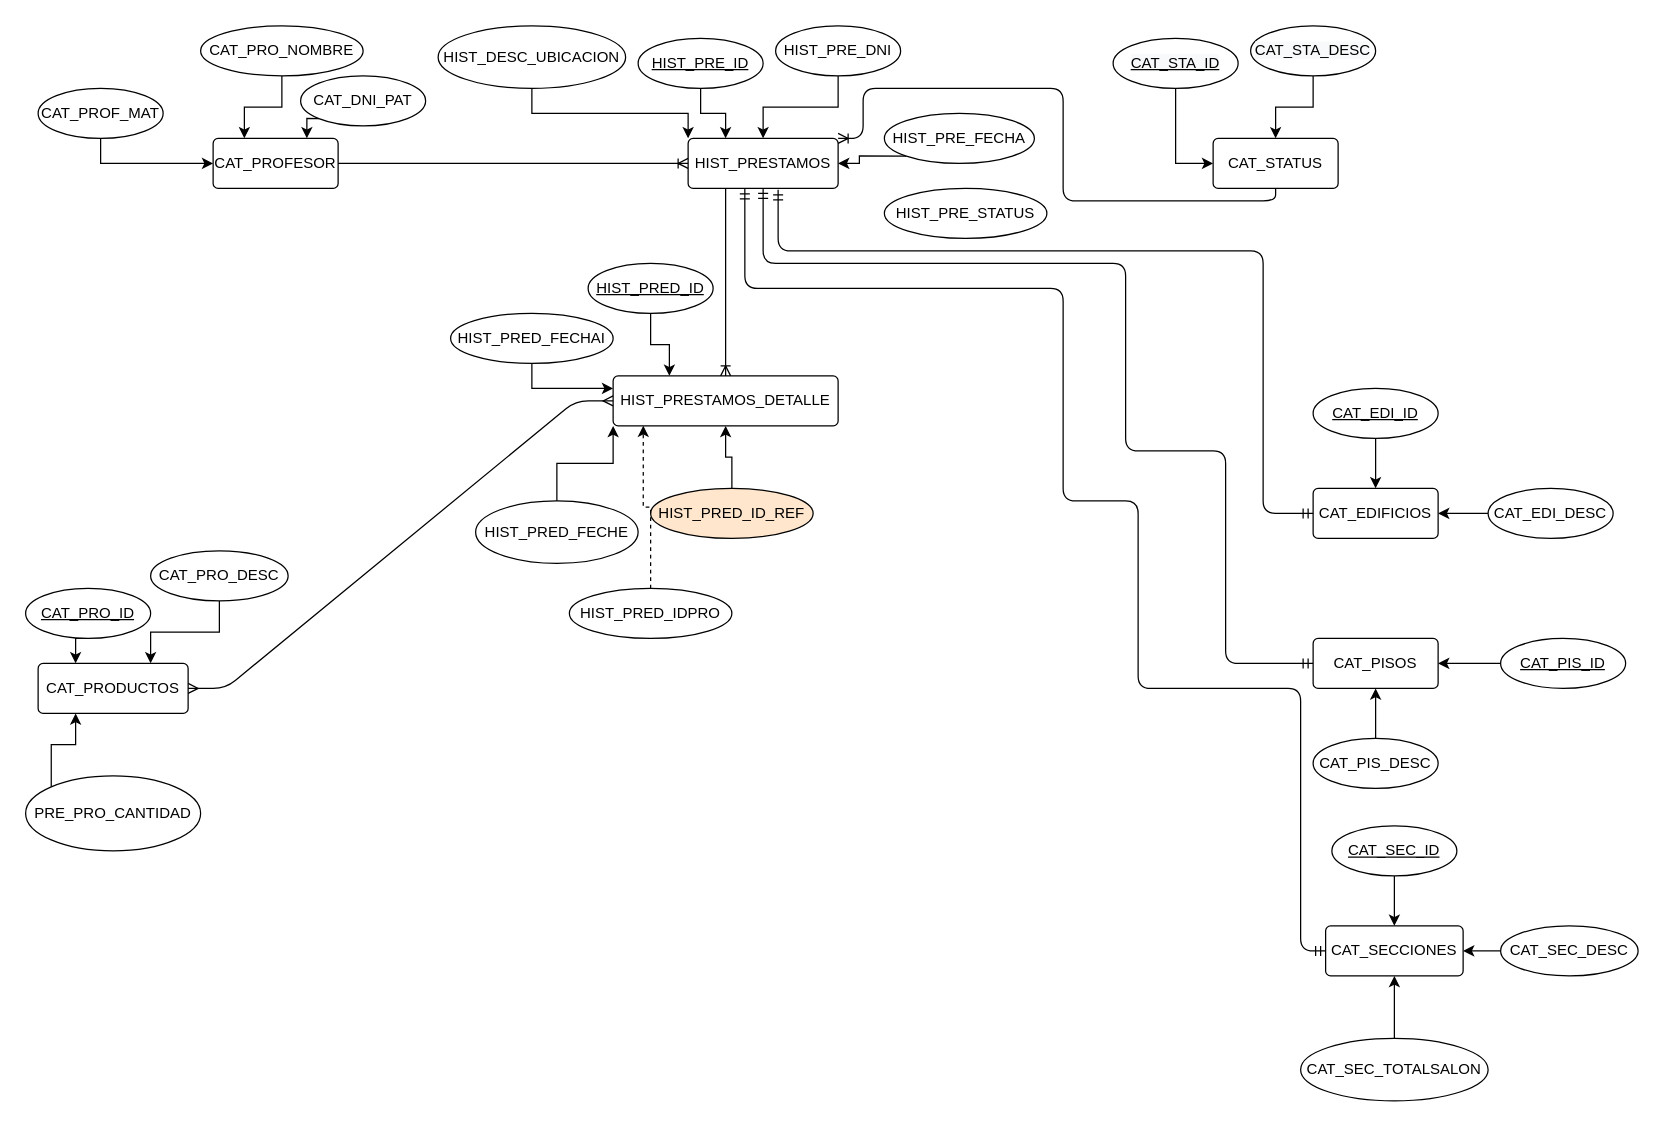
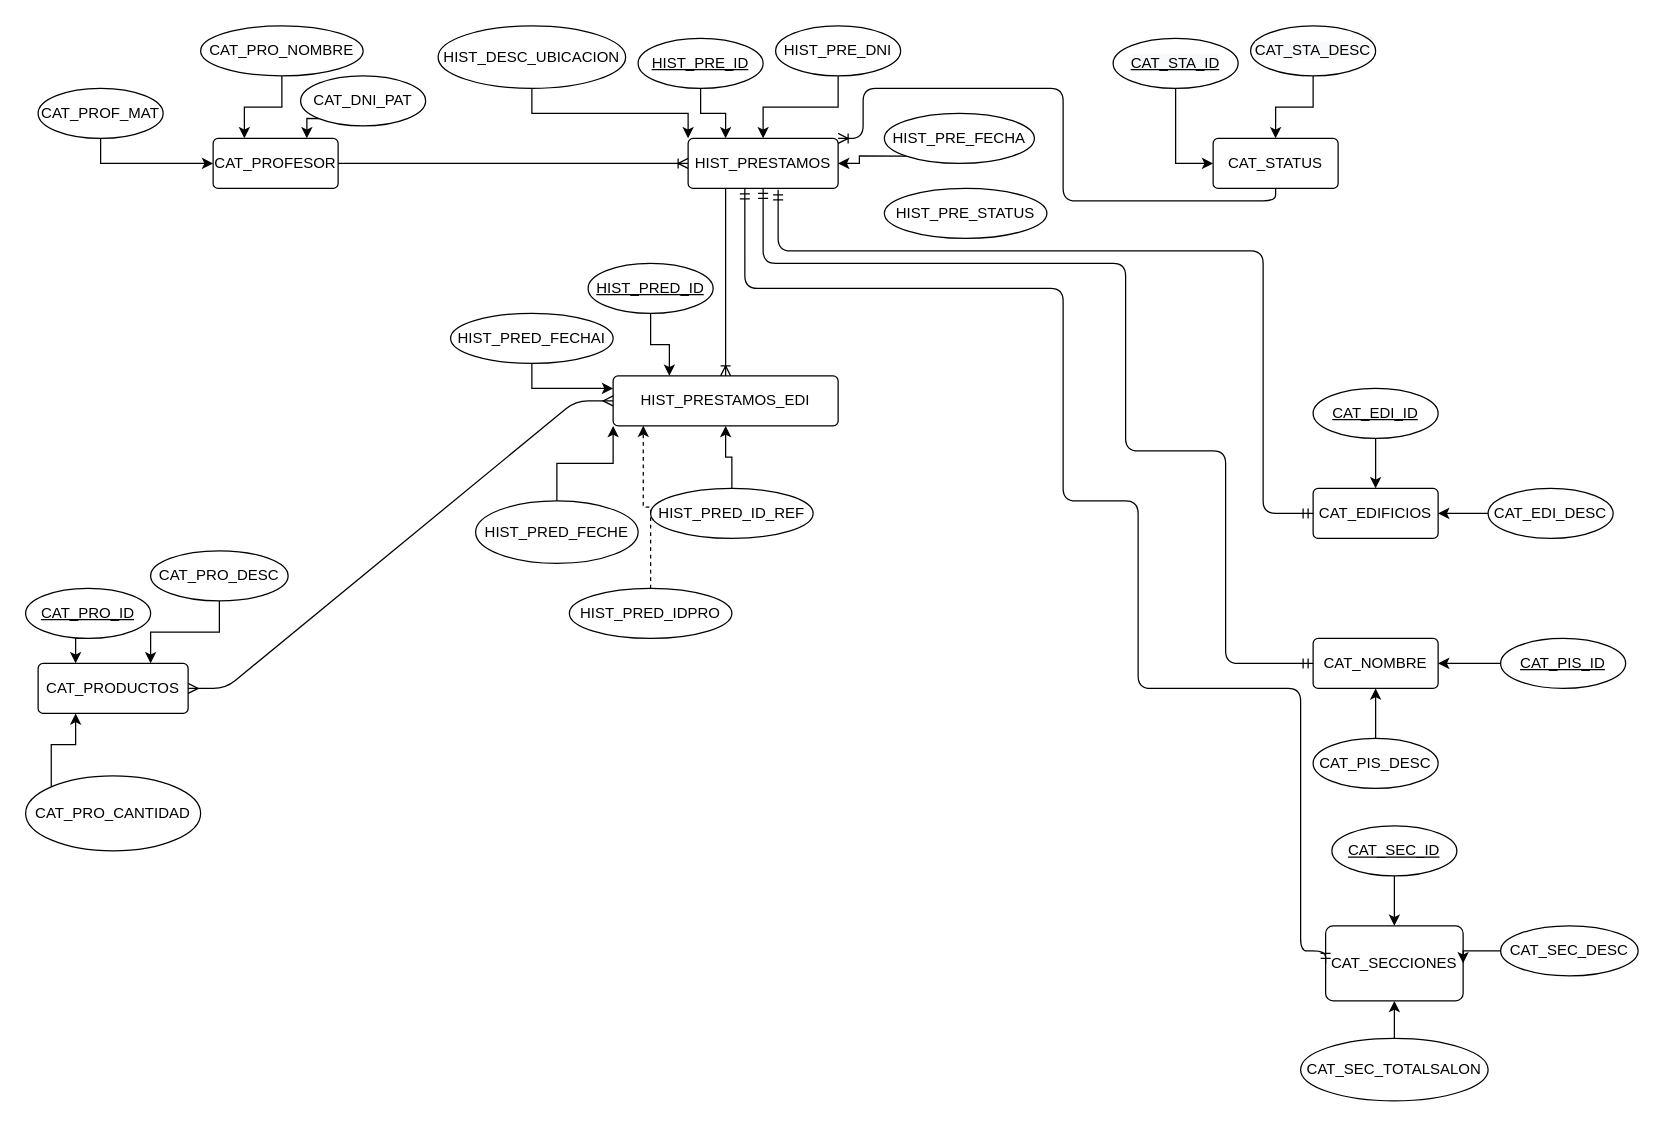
node "HIST_PRESTAMOS_DETALLE": label "HIST_PRESTAMOS_DETALLE" -> "HIST_PRESTAMOS_EDI"
node "HIST_PRED_ID_REF": fillcolor #ffe6cc -> #ffffff
node "CAT_PISOS": label "CAT_PISOS" -> "CAT_NOMBRE"
node "PRE_PRO_CANTIDAD": label "PRE_PRO_CANTIDAD" -> "CAT_PRO_CANTIDAD"
node "CAT_SECCIONES": size 138x50 -> 138x75
